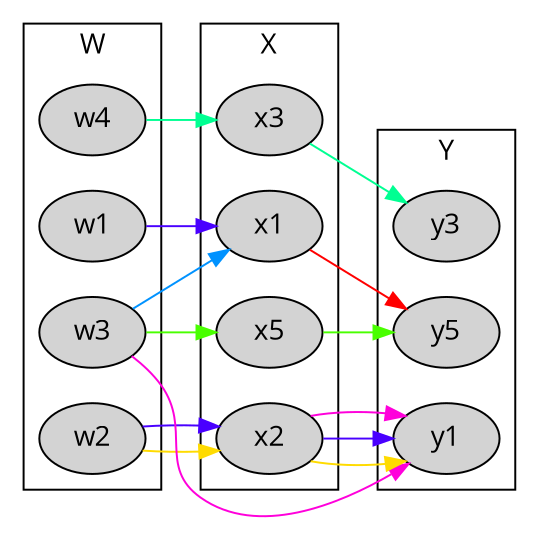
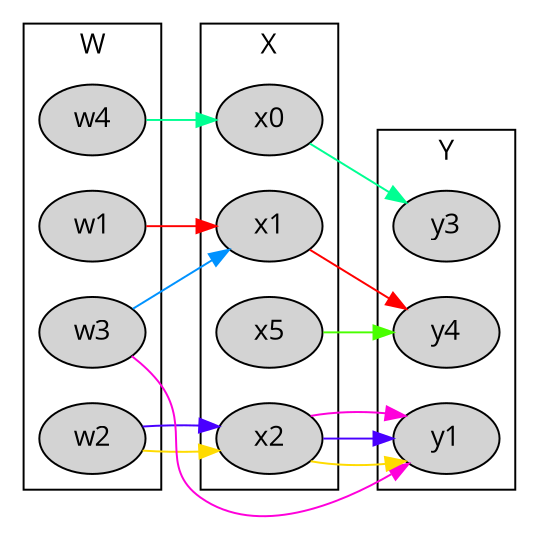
node "x3": label "x3" -> "x0"
edge "w1" -> "x1": color #4900ff -> #ff0000
edge "w3" -> "x5": removed
node "y5": label "y5" -> "y4"
